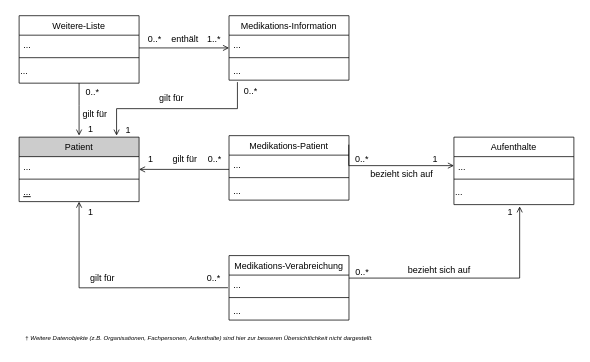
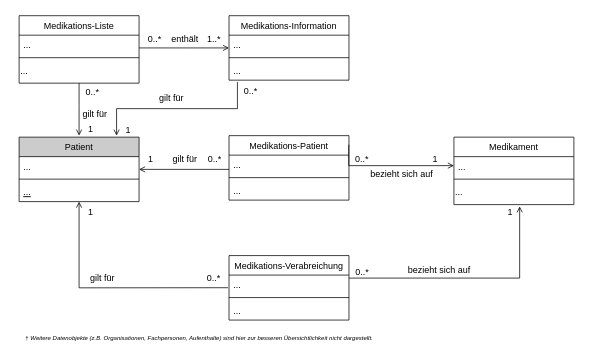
node "Weitere-Liste": label "Weitere-Liste" -> "Medikations-Liste"
node "Aufenthalte": label "Aufenthalte" -> "Medikament"
